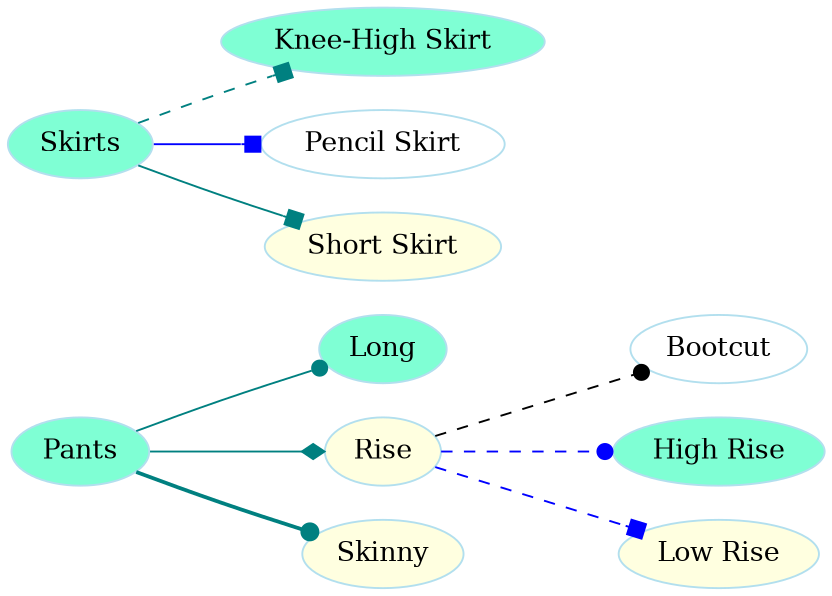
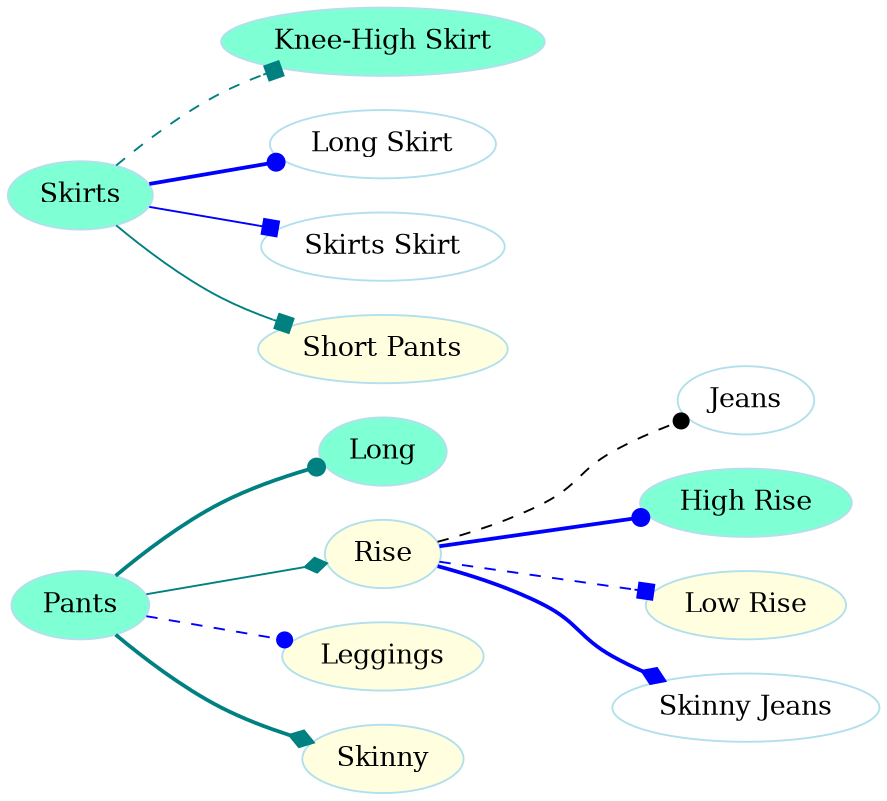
node "Long Skirt": added
node "Pencil Skirt": label "Pencil Skirt" -> "Skirts Skirt"
node "Short Skirt": label "Short Skirt" -> "Short Pants"
node "Bootcut": label "Bootcut" -> "Jeans"
edge "Pants" -> "Long": style solid -> bold
edge "Rise" -> "High Rise": style dashed -> bold
edge "Pants" -> "Skinny": arrowhead dot -> diamond
node "Leggings": added
node "Skinny Jeans": added
